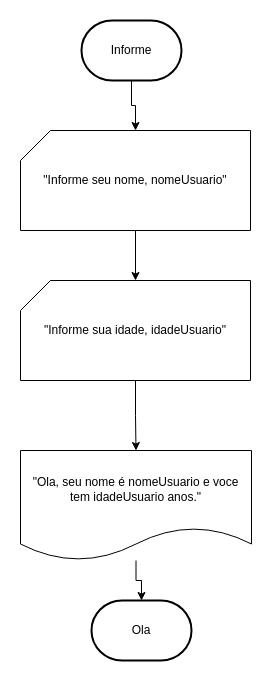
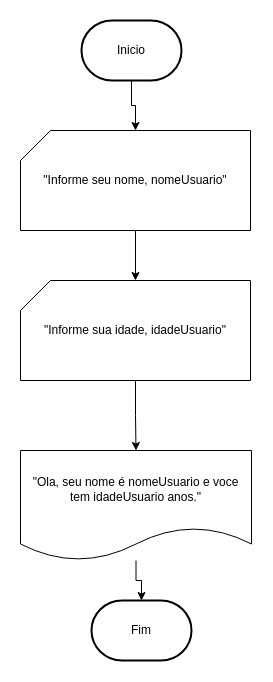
node "Informe": label "Informe" -> "Inicio"
node "Ola": label "Ola" -> "Fim"
